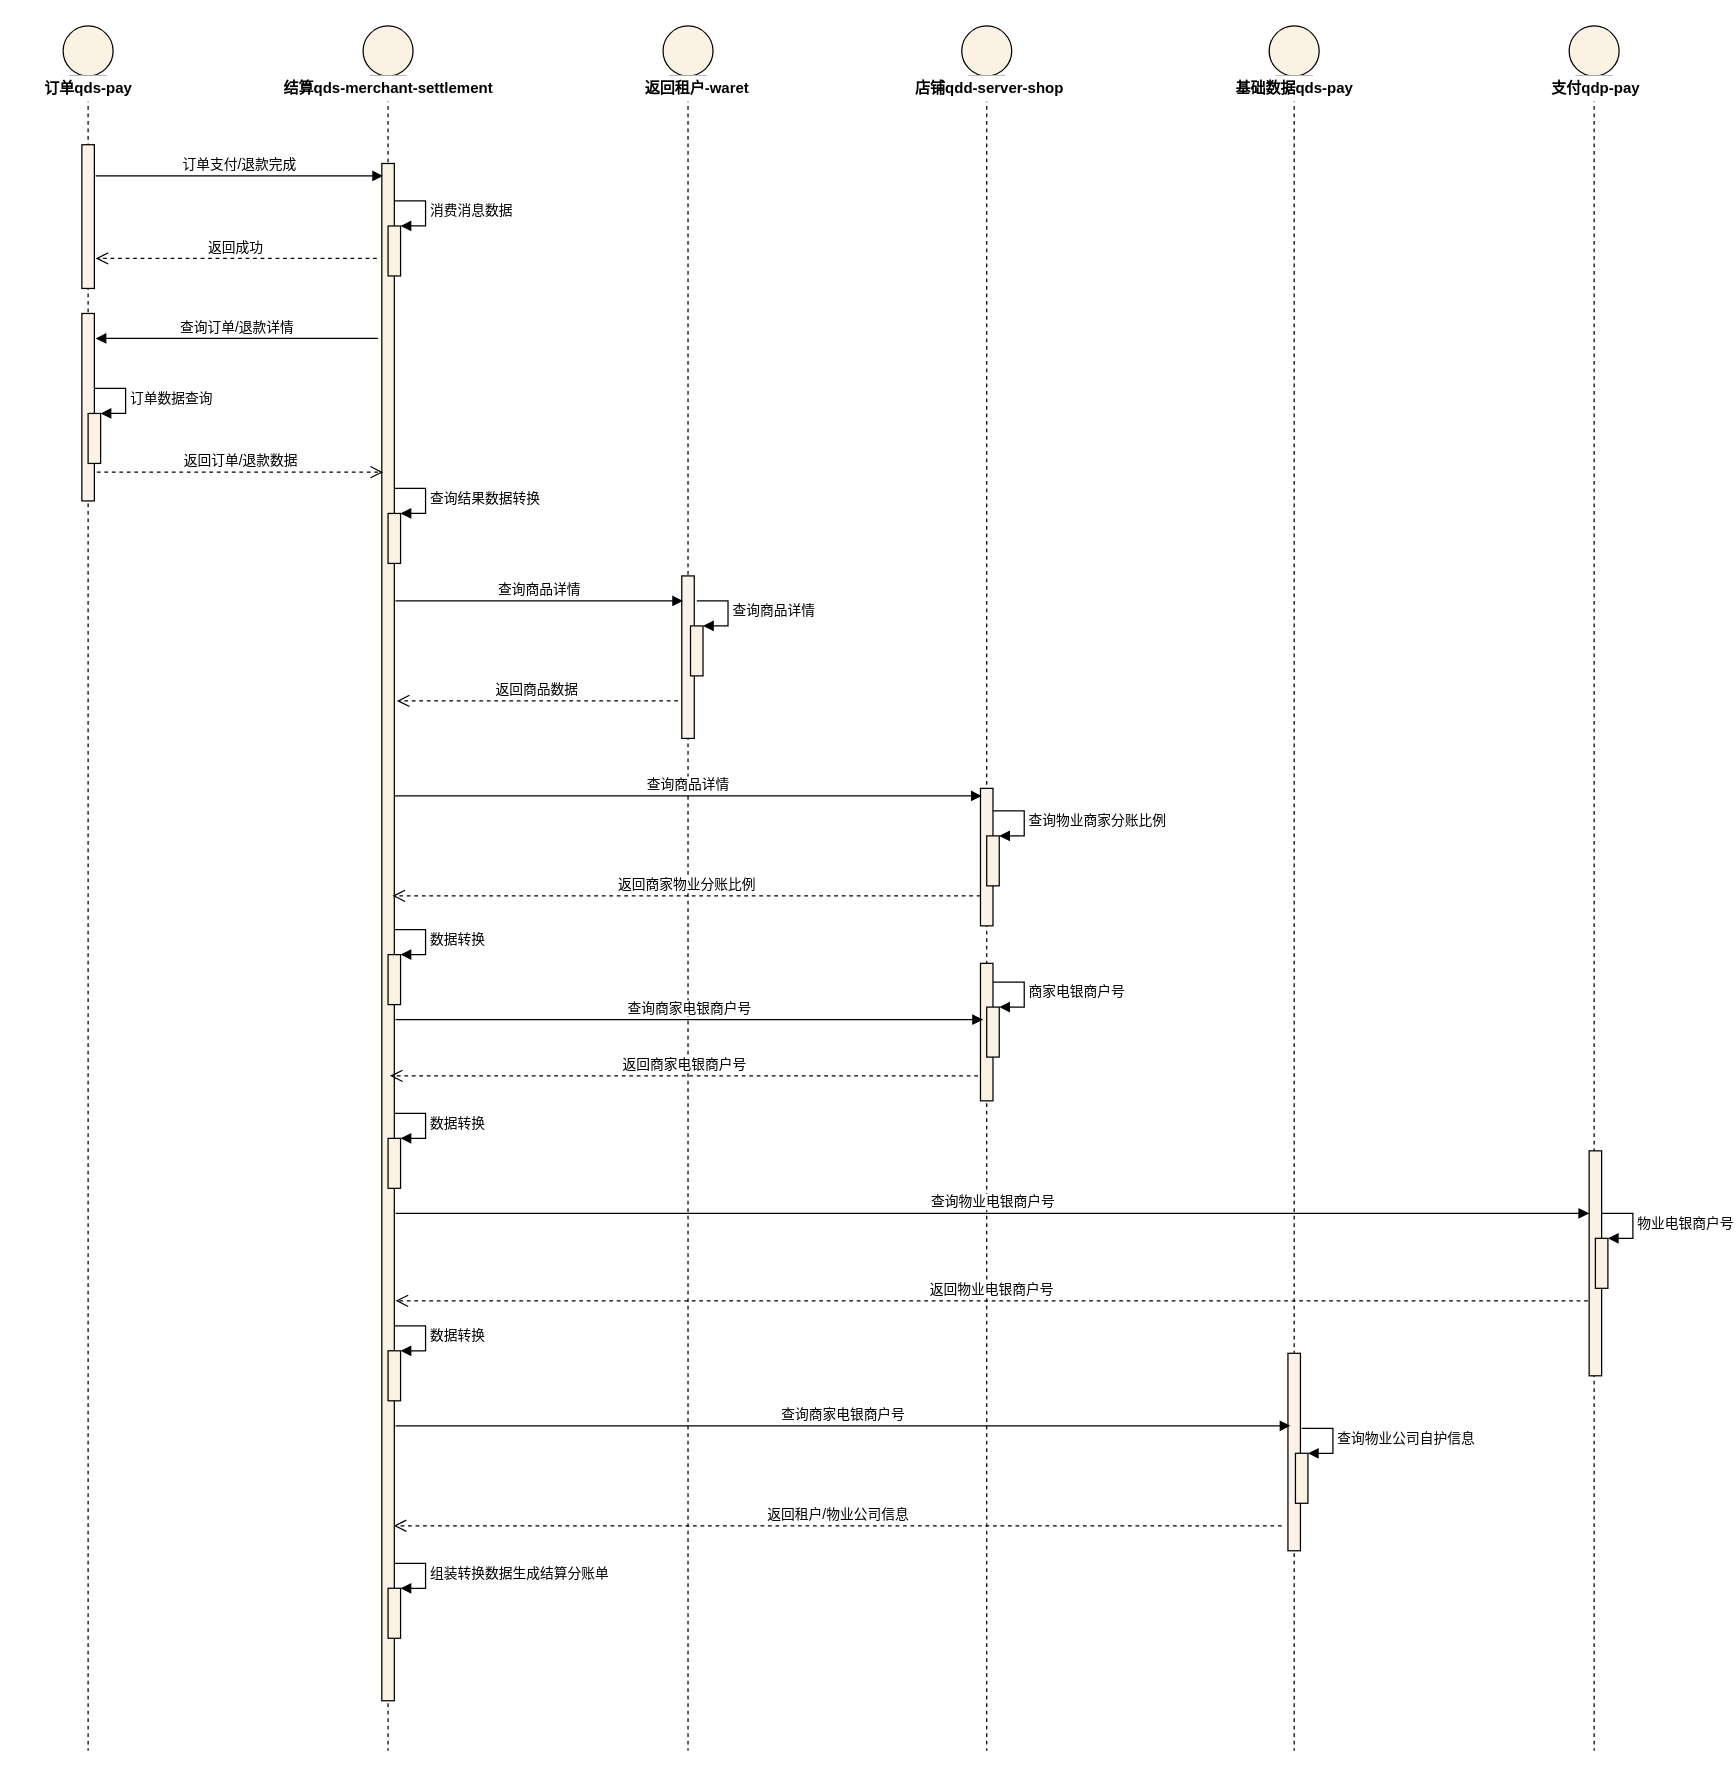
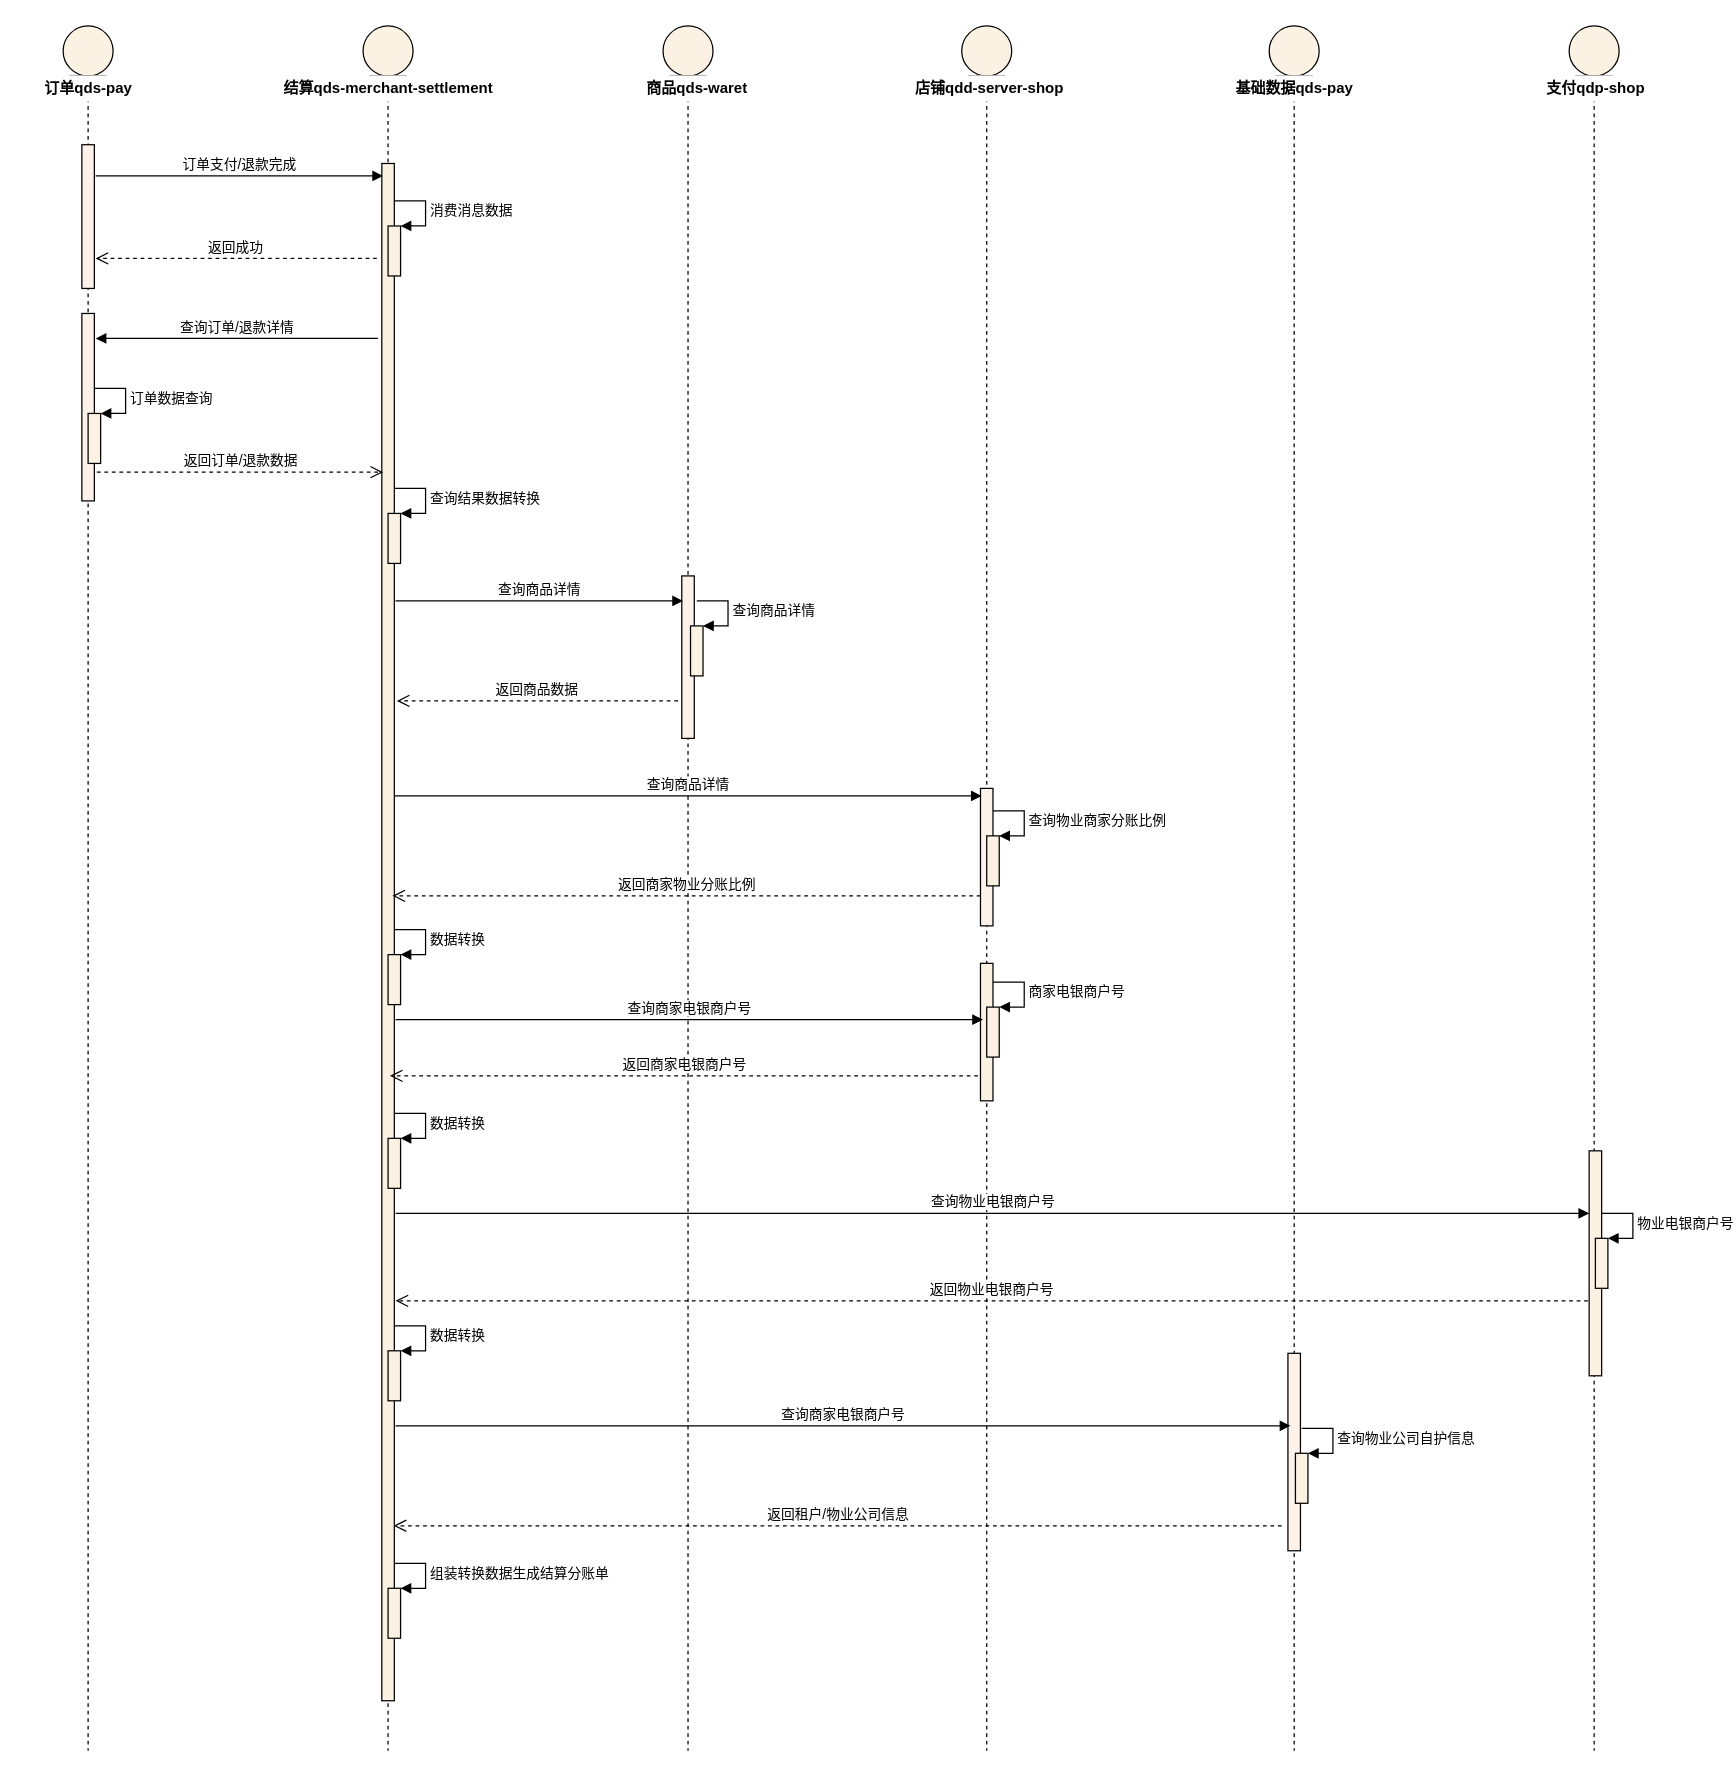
node "返回租户-waret": label "返回租户-waret" -> "商品qds-waret"
node "支付qdp-pay": label "支付qdp-pay" -> "支付qdp-shop"
